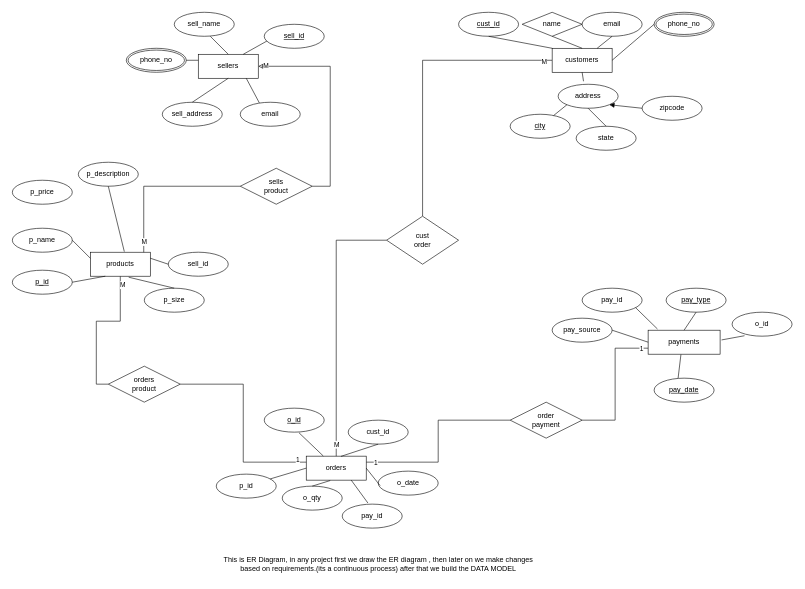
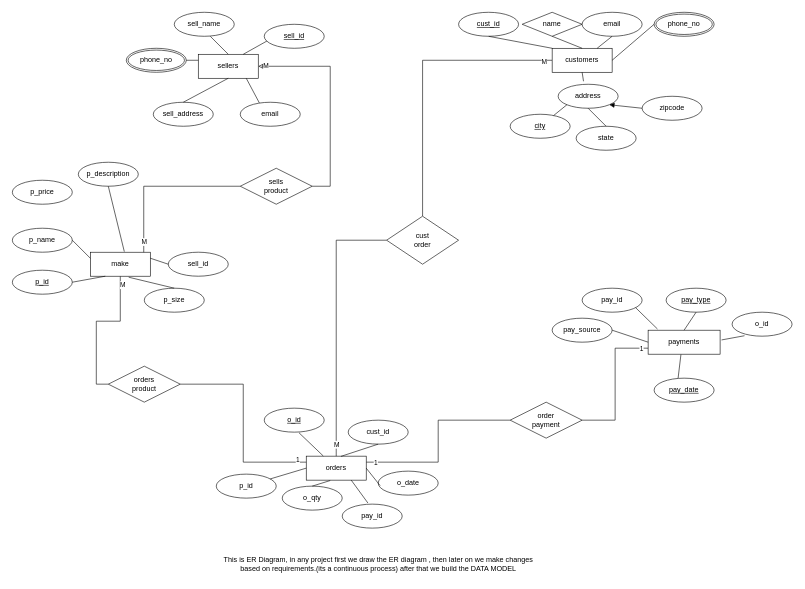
node "sell_address": moved (192, 114) -> (183, 114)
node "products": label "products" -> "make"
